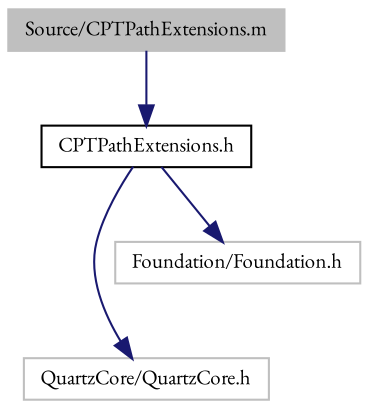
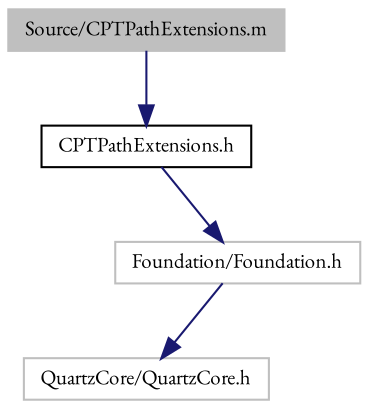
edge "CPTPathExtensions.h" -> "QuartzCore/QuartzCore.h": now "Foundation/Foundation.h" -> "QuartzCore/QuartzCore.h"
